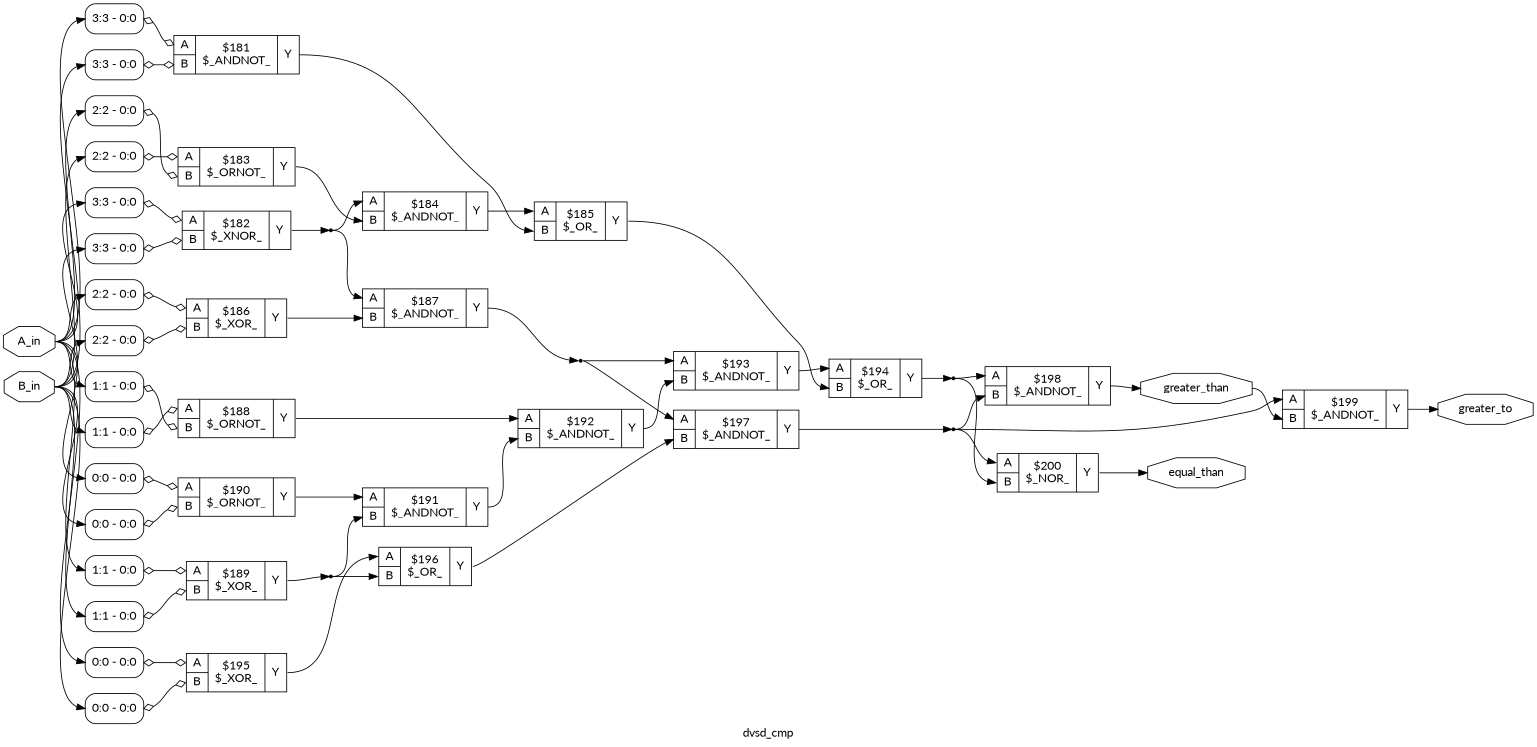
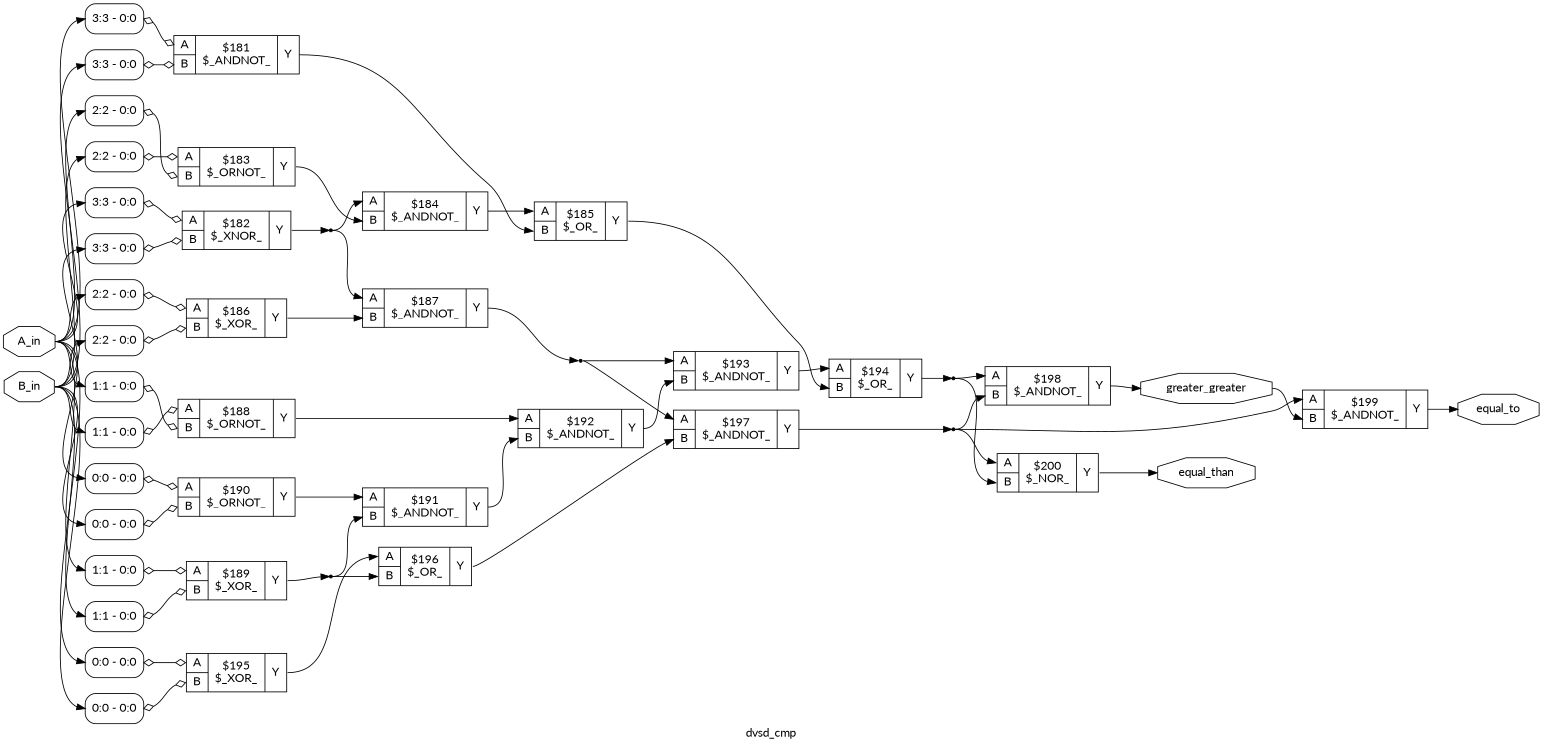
node "greater_than": label "greater_than" -> "greater_greater"
node "greater_to": label "greater_to" -> "equal_to"
